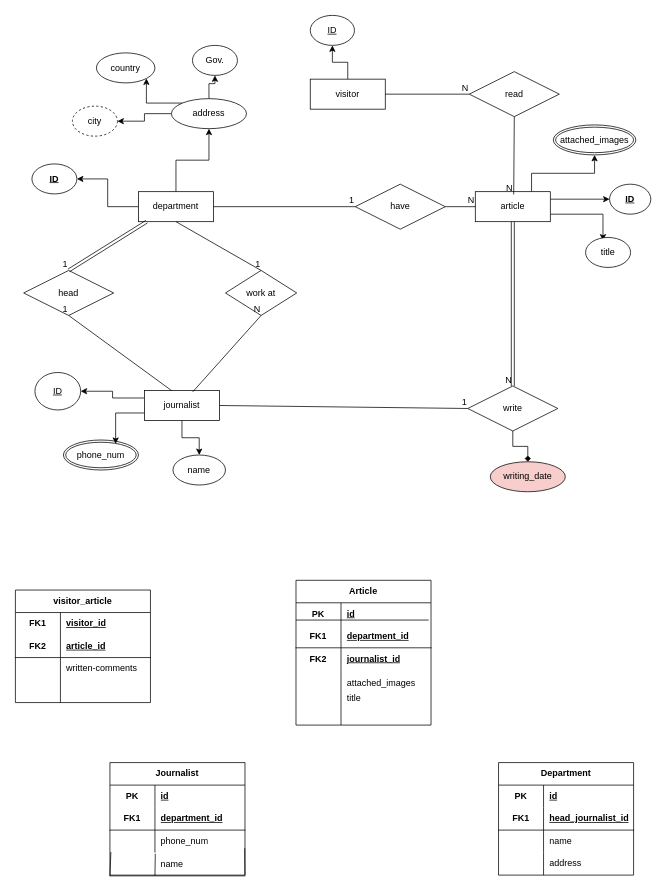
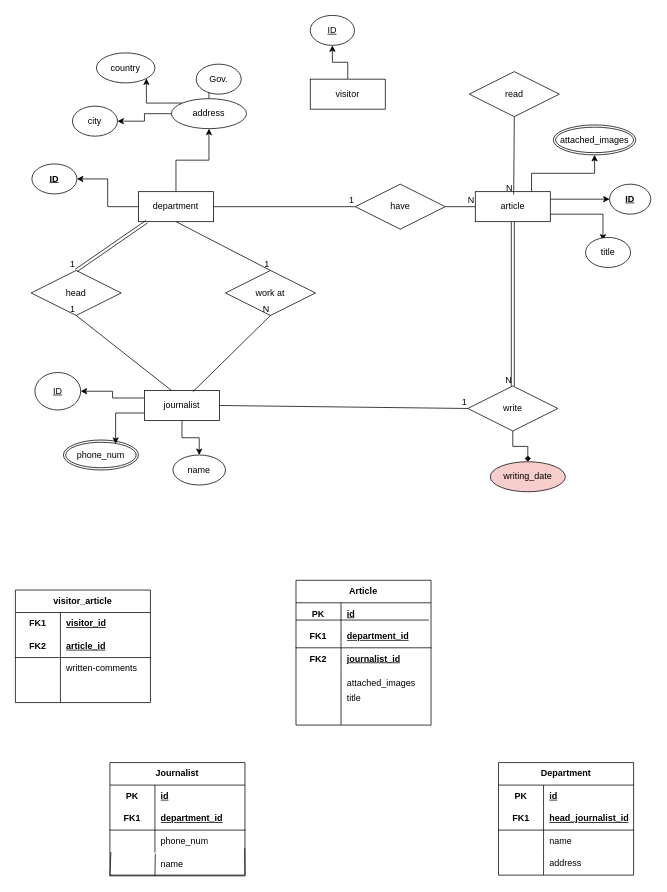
node "Gov.": moved (215, 60) -> (219, 79)
edge "visitor" -- "read": removed, label "N"
node "city": style dashed -> solid
node "head": moved (69, 293) -> (76, 293)
node "work at": size 71x45 -> 90x45
